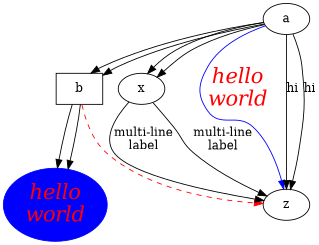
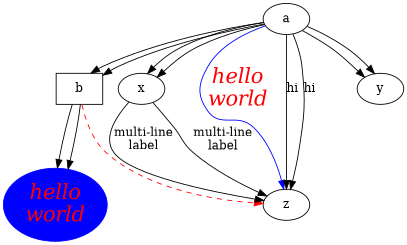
node "y": added
